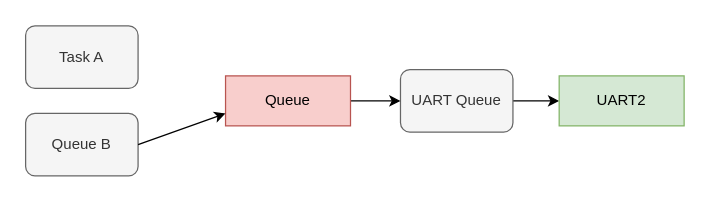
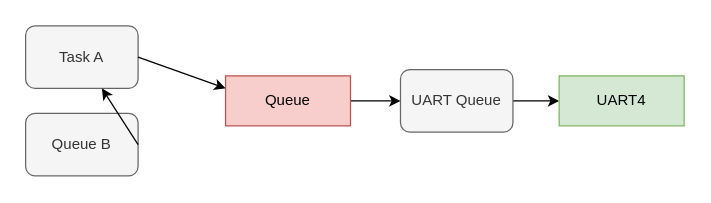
edge "Task A" -> "Queue": added
node "UART2": label "UART2" -> "UART4"
edge "Queue B" -> "Queue": now "Queue B" -> "Task A"
